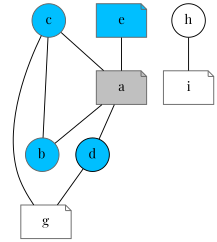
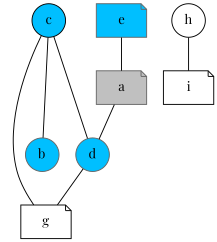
node "c": color gray40 -> black
edge "c" -- "a": now "c" -- "d"
node "i": color gray40 -> black
edge "a" -- "b": removed
node "d": color black -> gray40
node "g": color gray40 -> black
